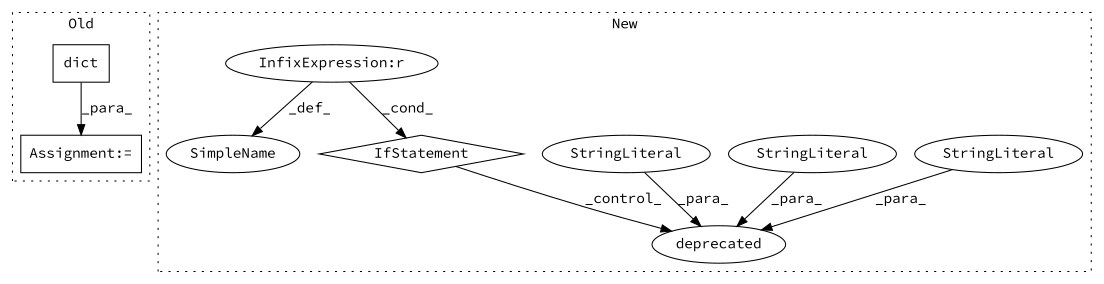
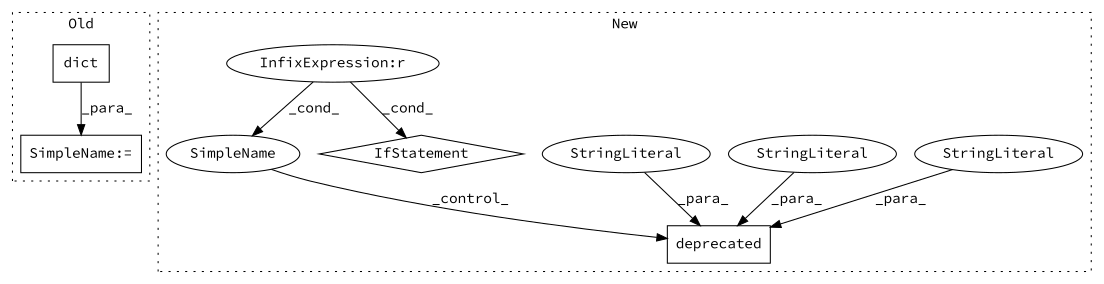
edge "InfixExpression:r" -> "SimpleName": label "_def_" -> "_cond_"
node "Assignment:=": label "Assignment:=" -> "SimpleName:="
edge "IfStatement" -> "deprecated": now "SimpleName" -> "deprecated"
node "deprecated": shape ellipse -> box
